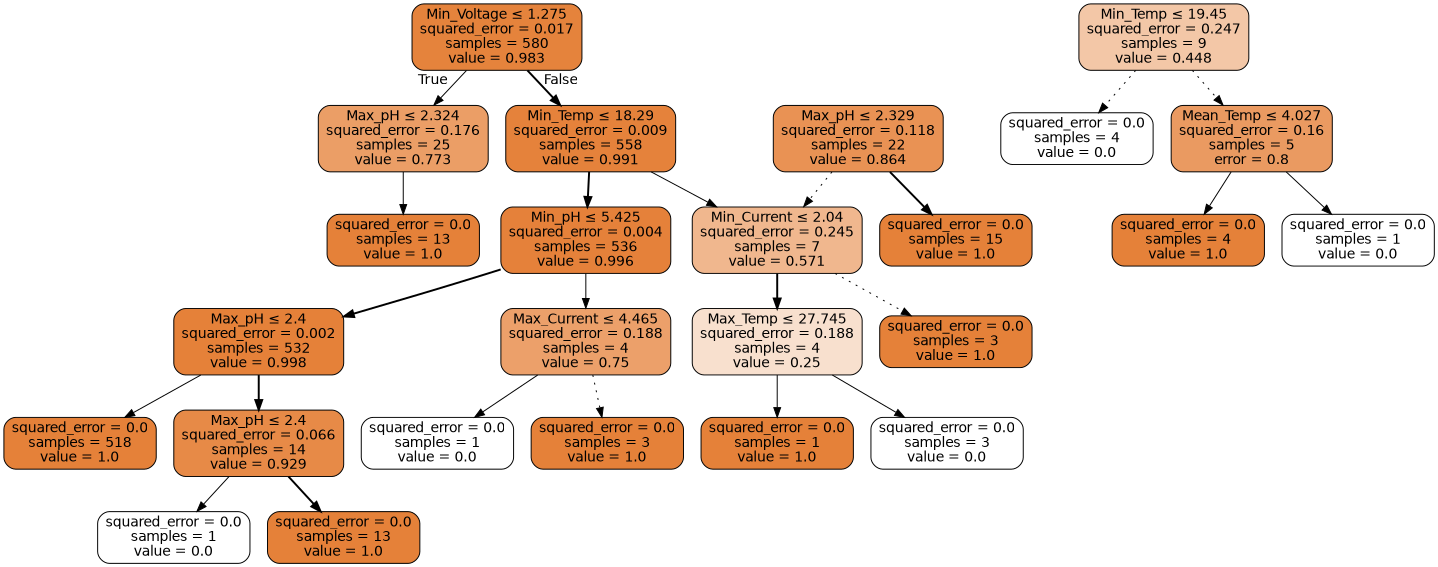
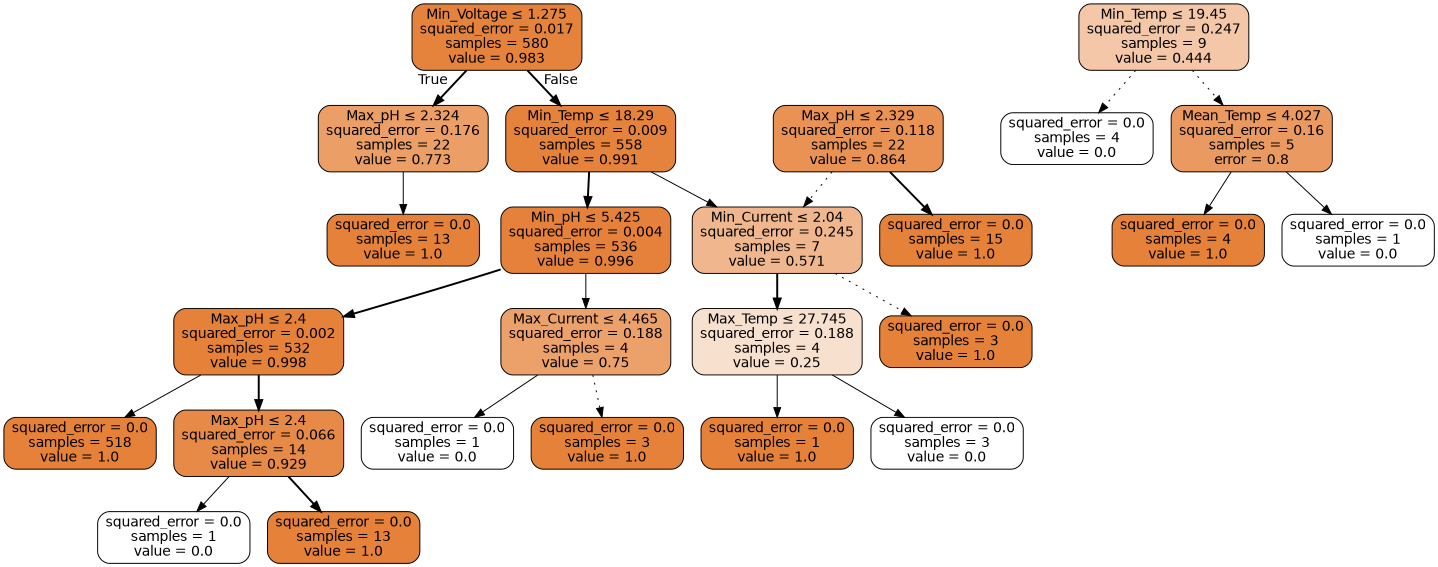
node "Min_Temp ≤ 19.45": text "value = 0.448" -> "value = 0.444"
edge "Min_Voltage ≤ 1.275" -> "Max_pH ≤ 2.324": style solid -> bold
node "Max_pH ≤ 2.324": text "samples = 25" -> "samples = 22"
